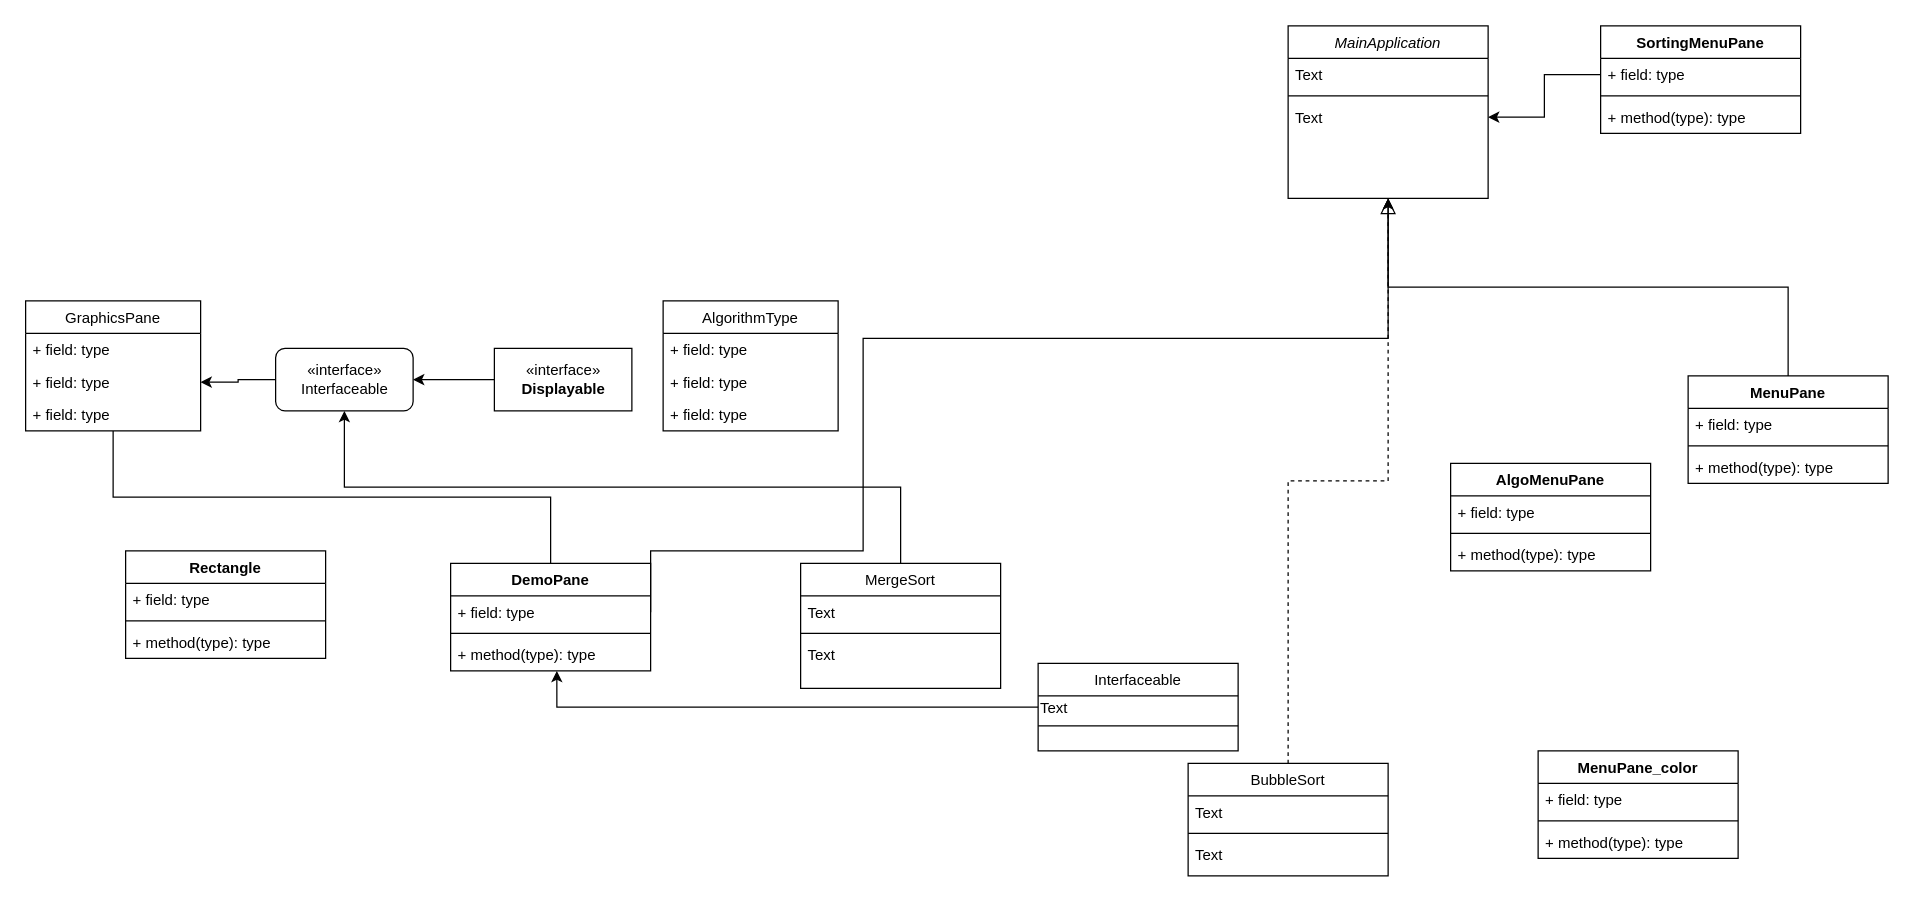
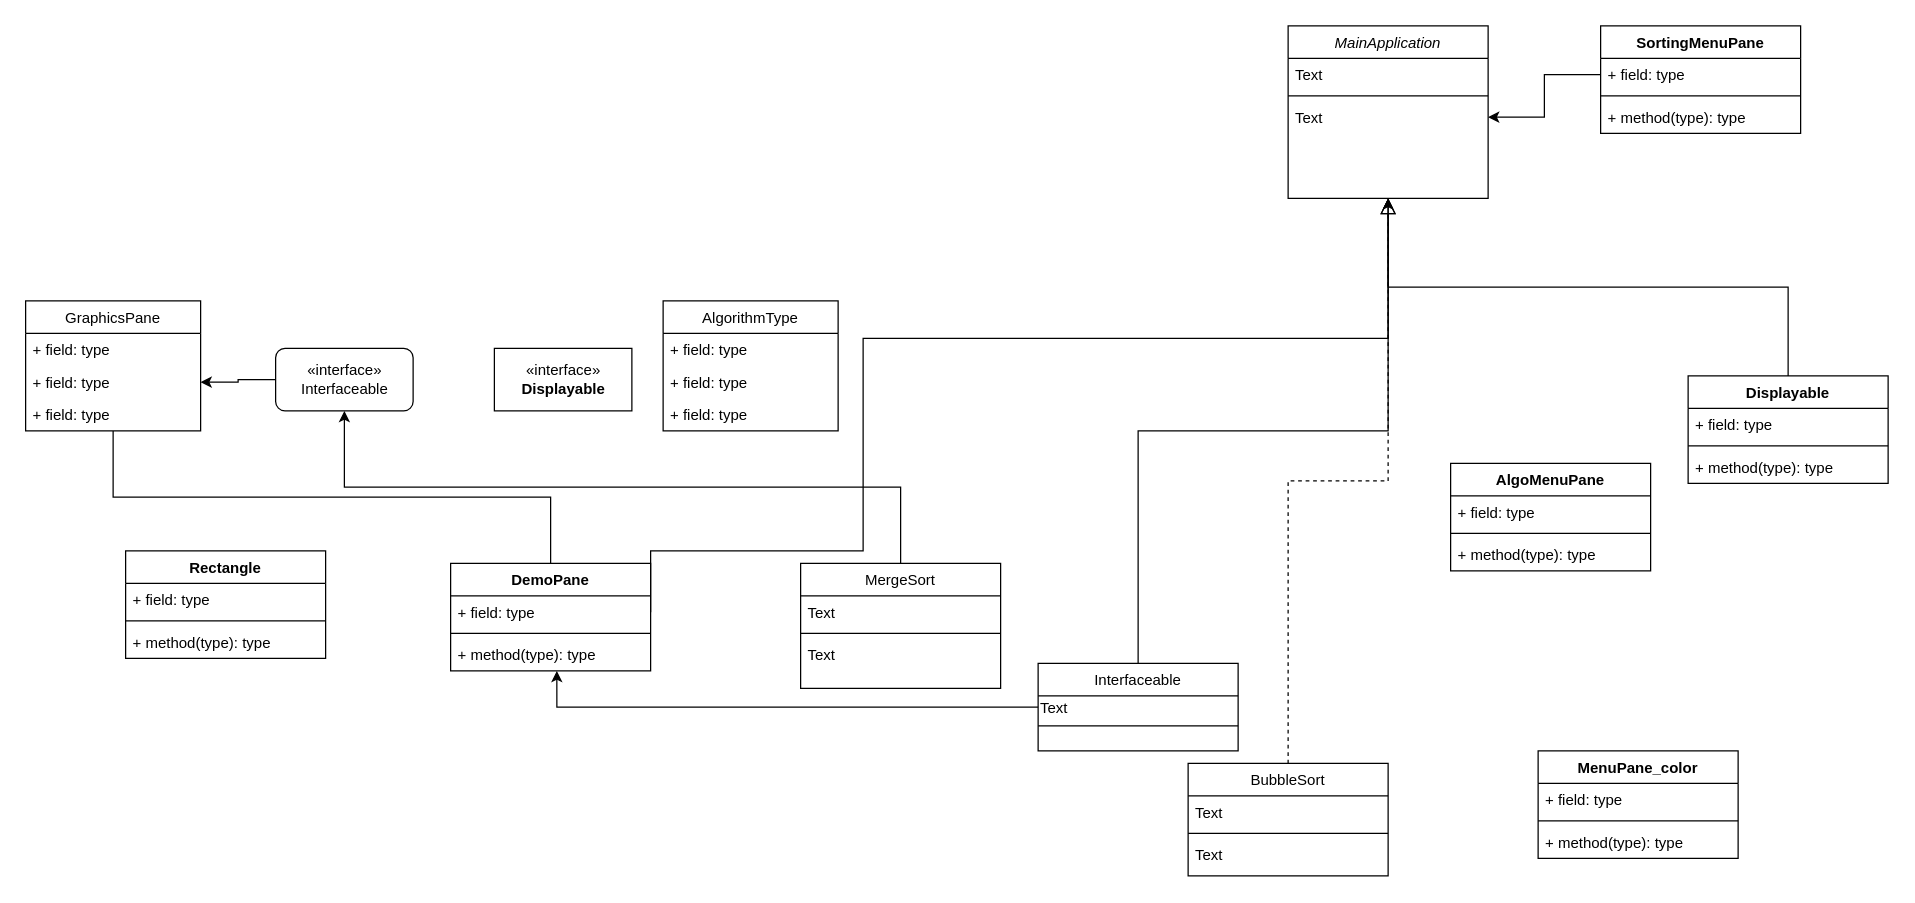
edge "«interface» Displayable" -> "«interface» Interfaceable": removed
node "MenuPane": label "MenuPane" -> "Displayable"
edge "Interfaceable" -> "MainApplication": added
